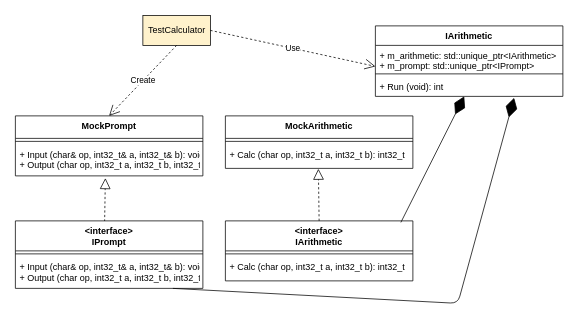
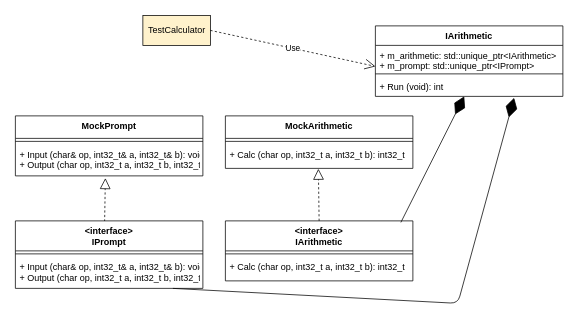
edge "TestCalculator" -> "MockPrompt": removed, label "Create"
